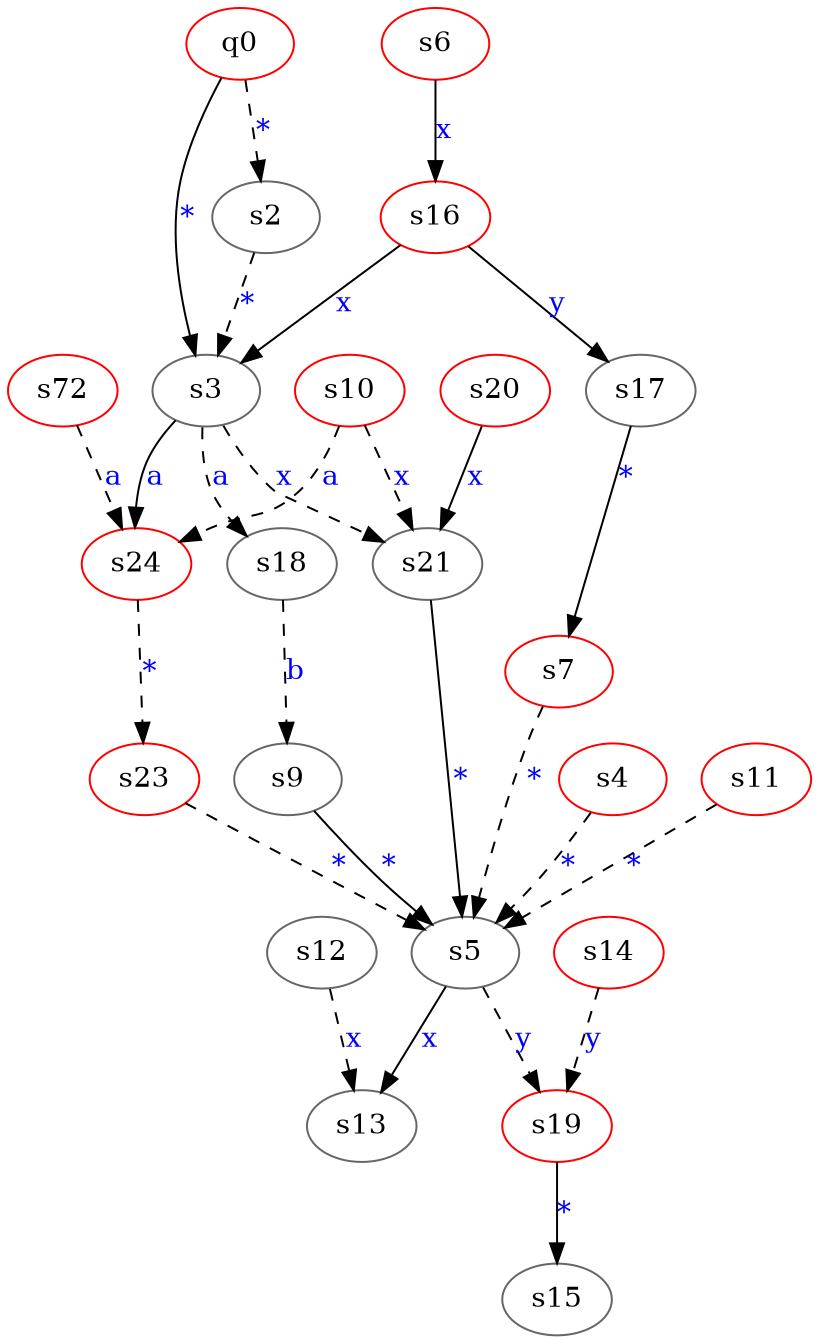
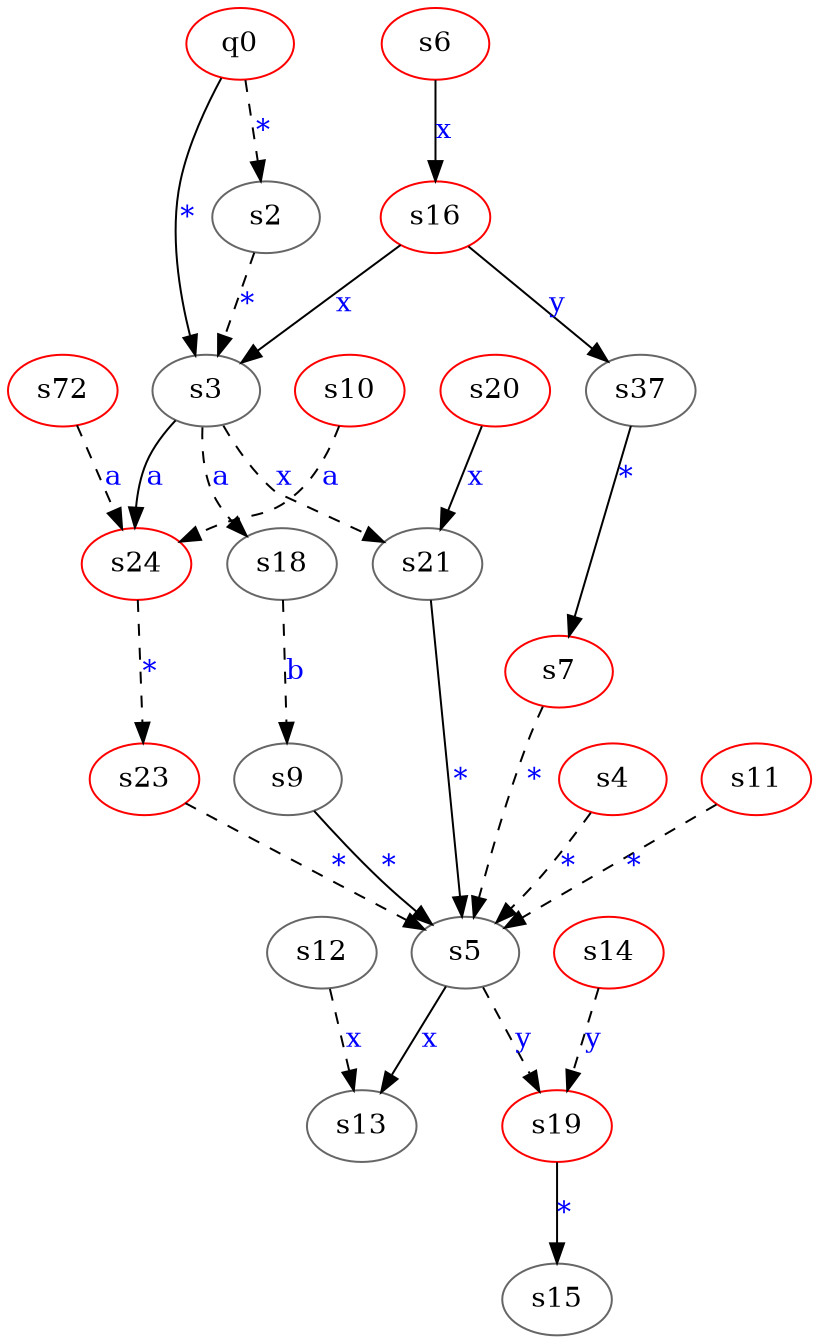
node "s17": label "s17" -> "s37"
edge "s10" -> "s21": removed, label "x"
